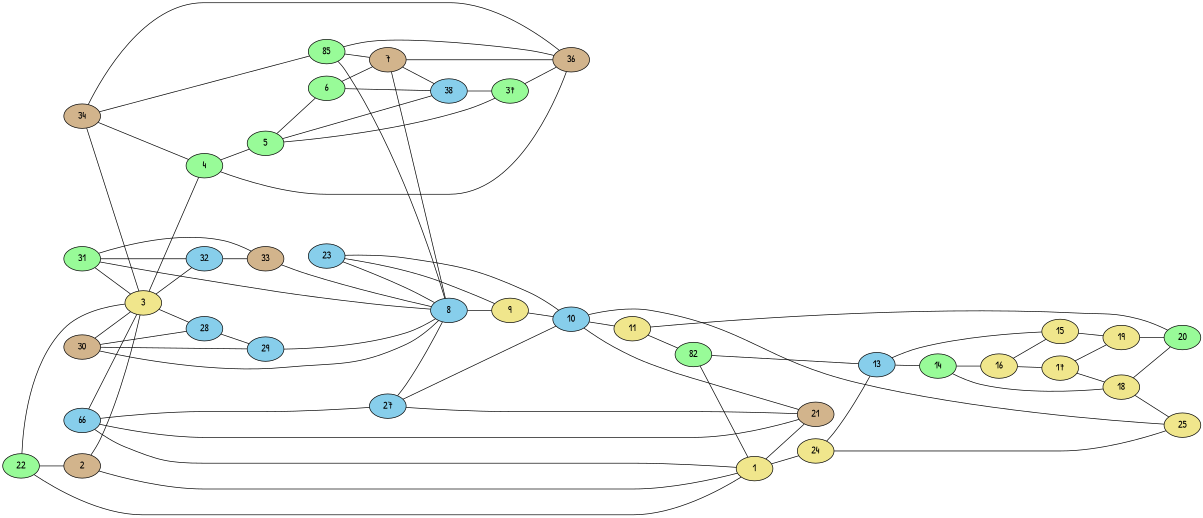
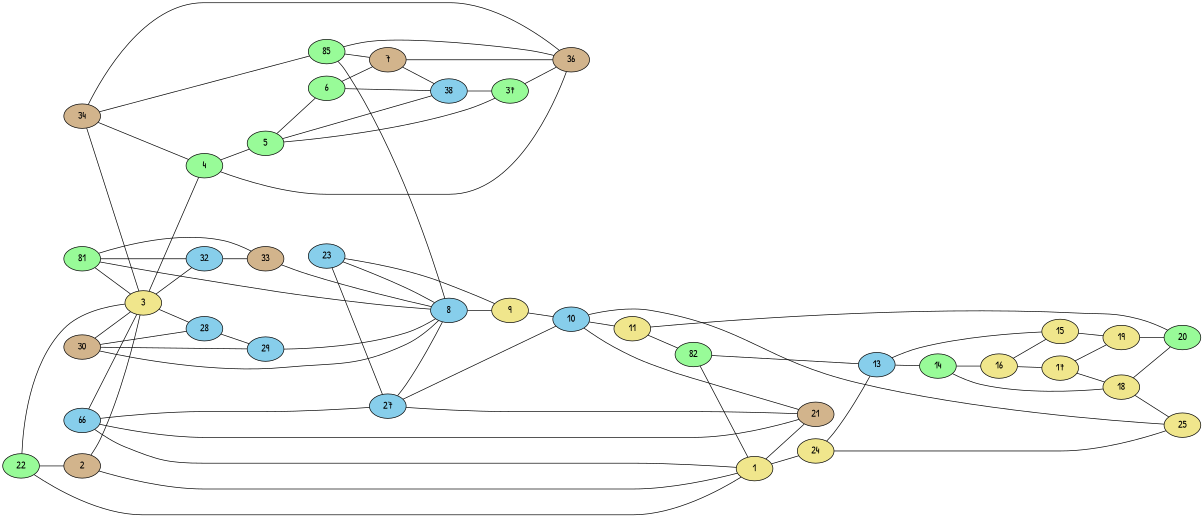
edge "7" -- "8": removed
node "31": label "31" -> "81"
edge "23" -- "10": now "23" -- "27"
